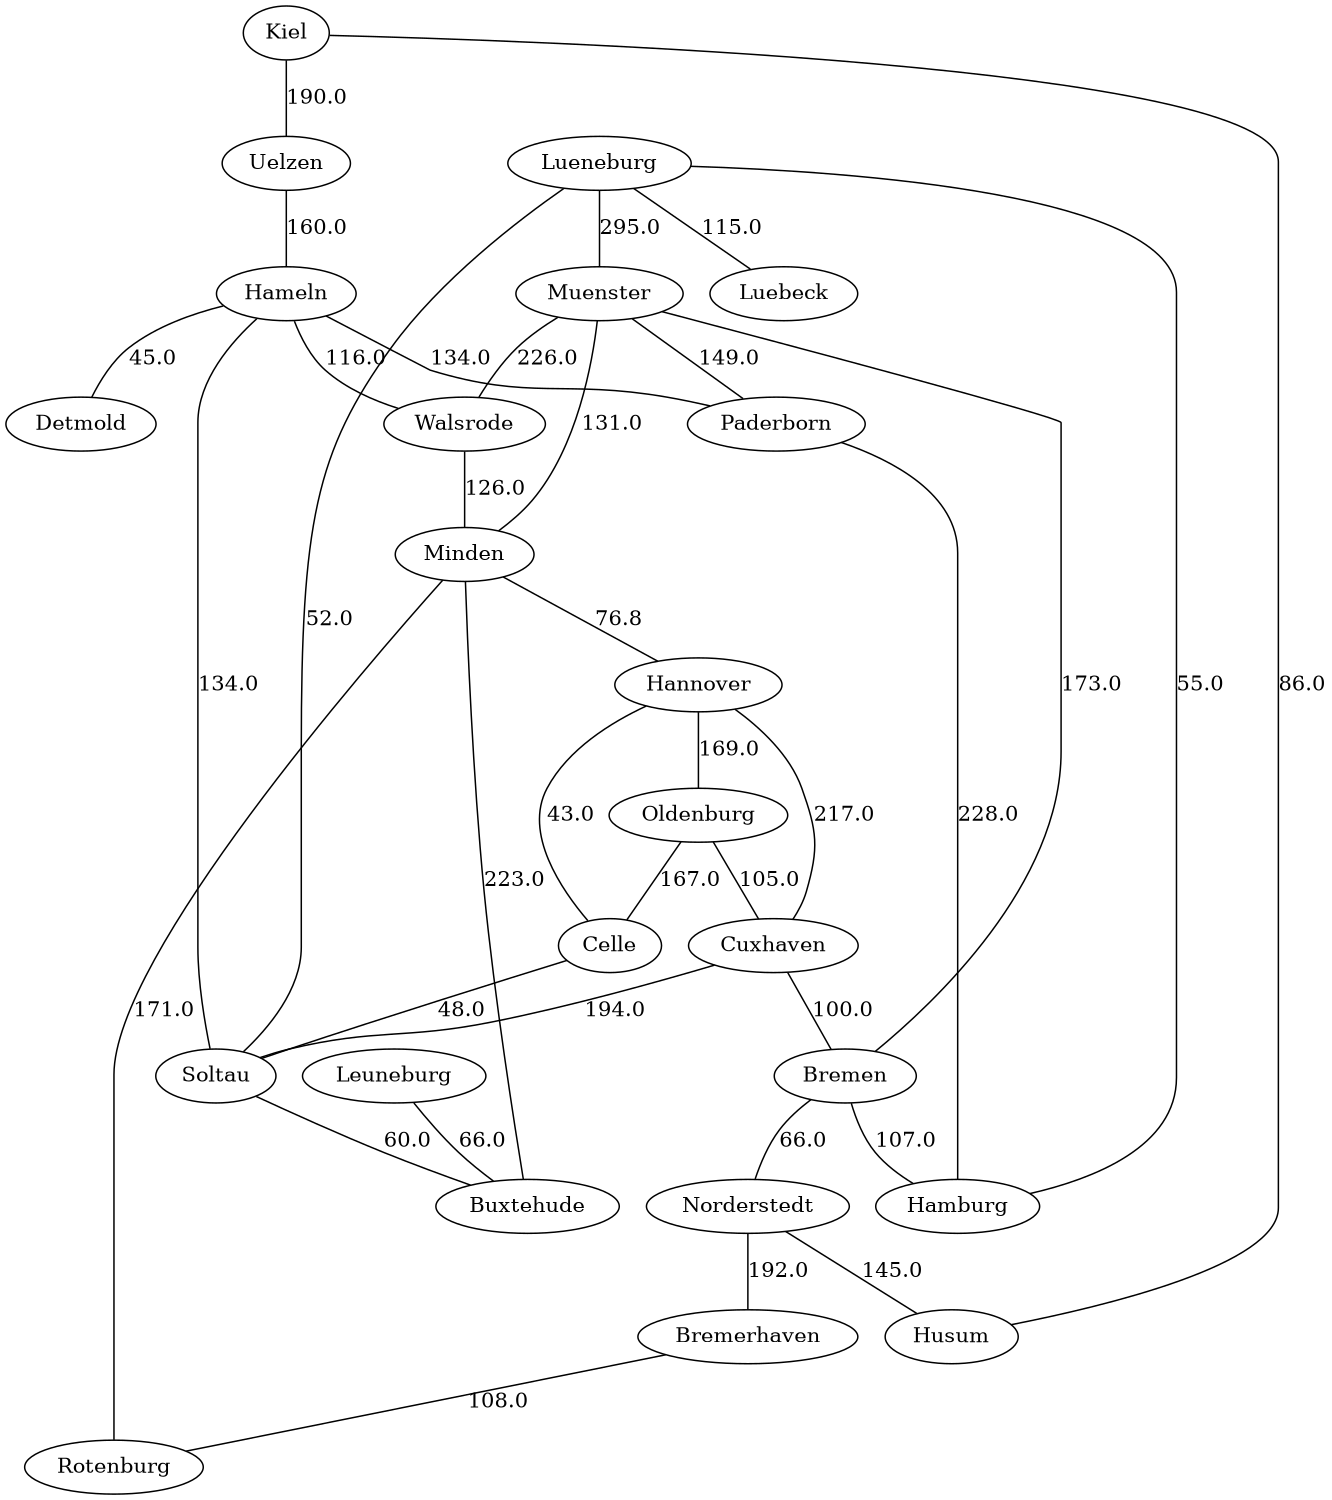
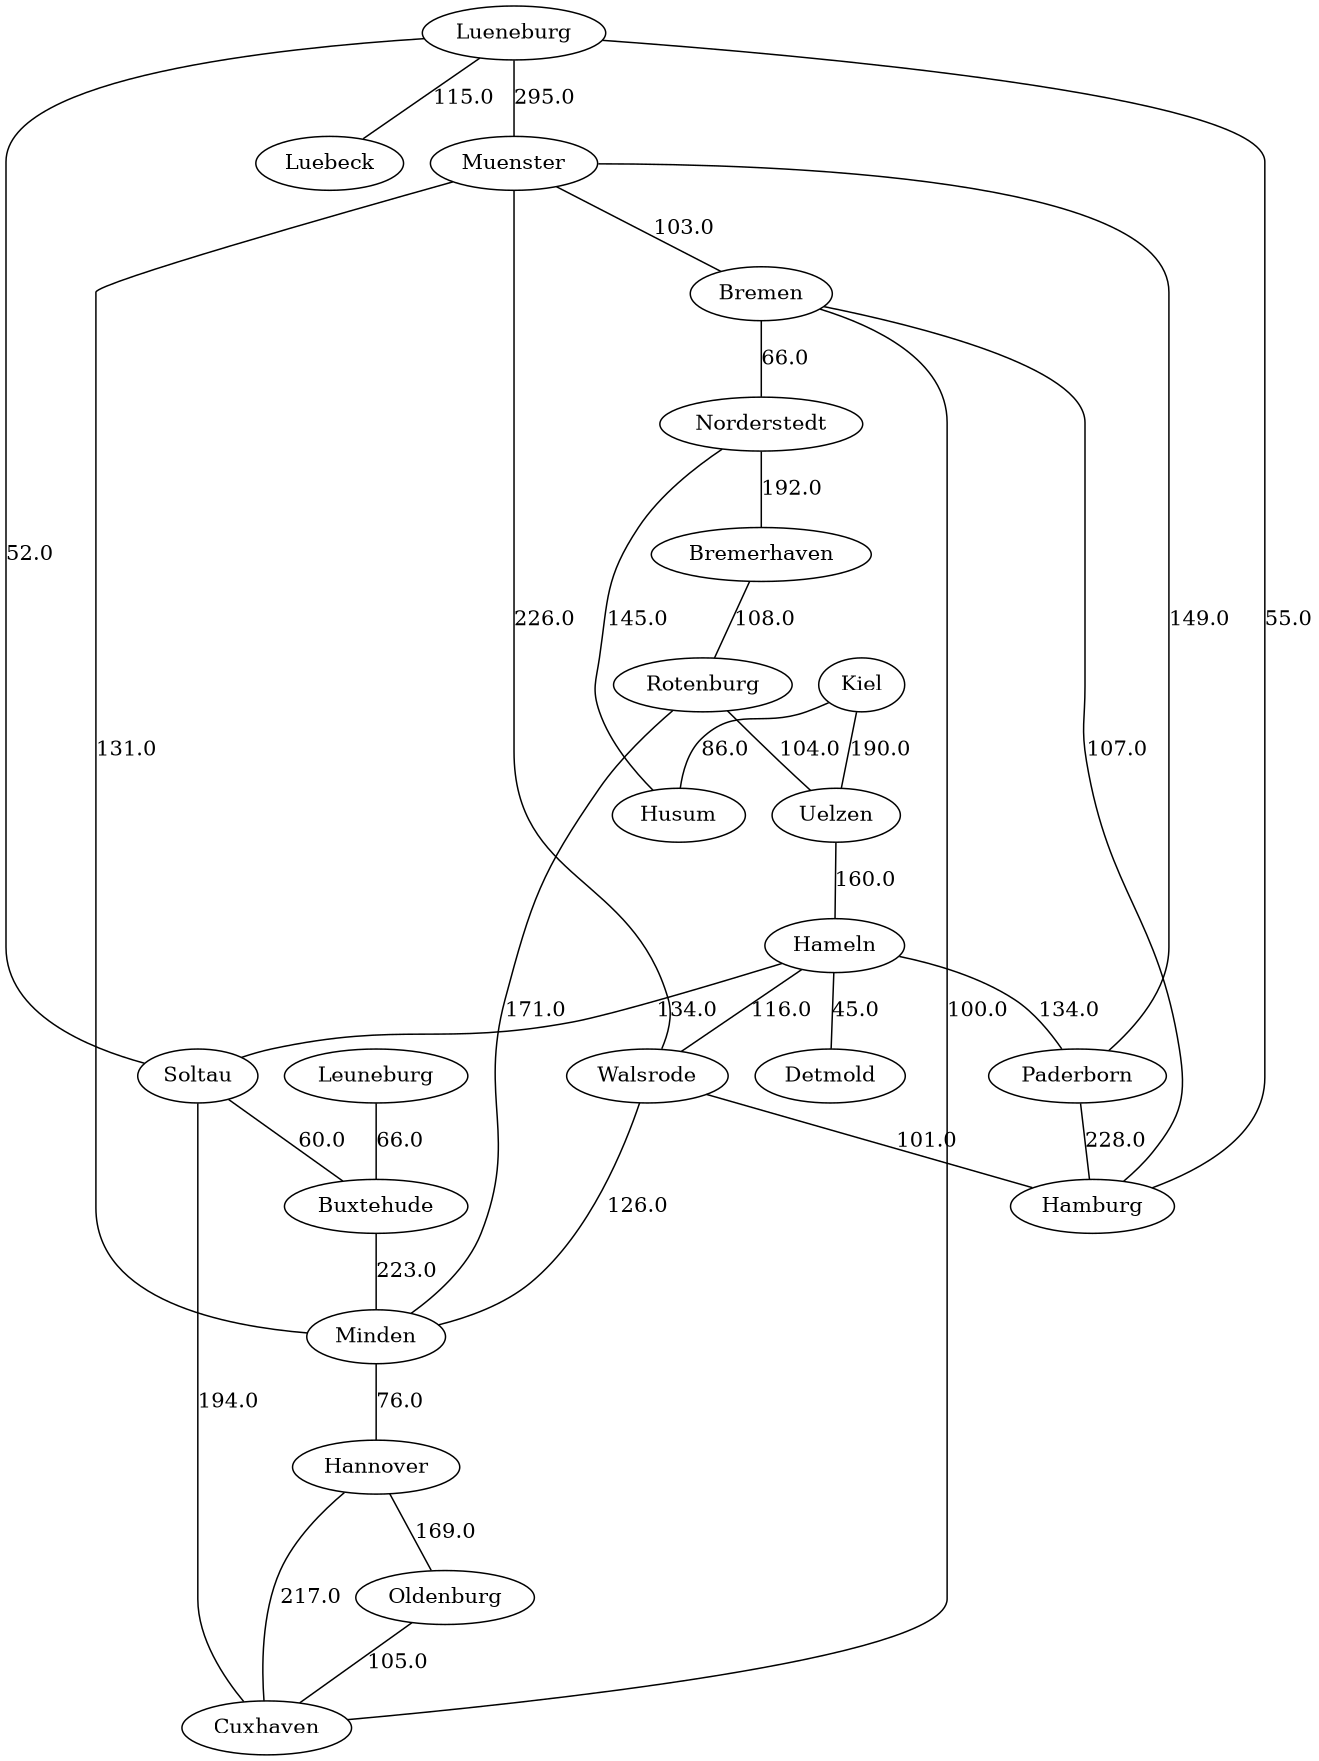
edge "Minden" -- "Hannover": label "76.8" -> "76.0"
edge "Muenster" -- "Bremen": label "173.0" -> "103.0"
edge "Rotenburg" -- "Uelzen": added, label "104.0"
node "Celle": removed
edge "Walsrode" -- "Hamburg": added, label "101.0"
